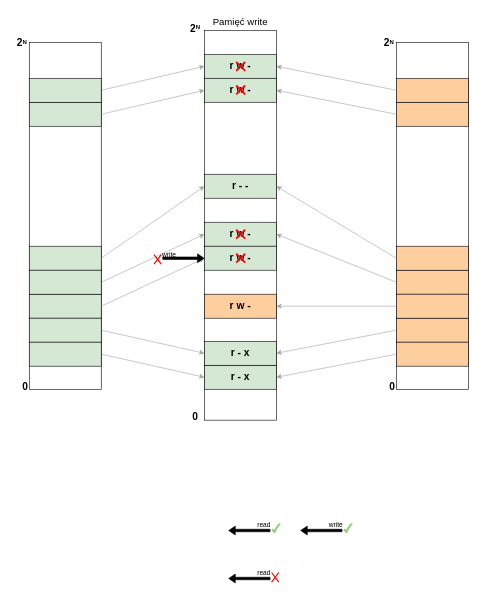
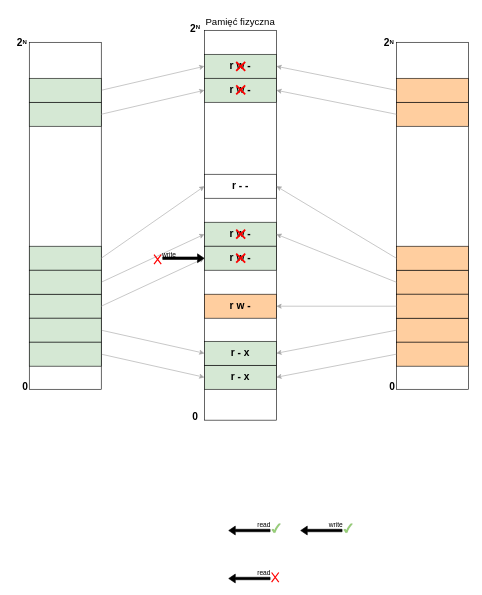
node "Pamięć write": label "Pamięć write" -> "Pamięć fizyczna"
node "r - -": fillcolor #d5e8d4 -> #ffffff
